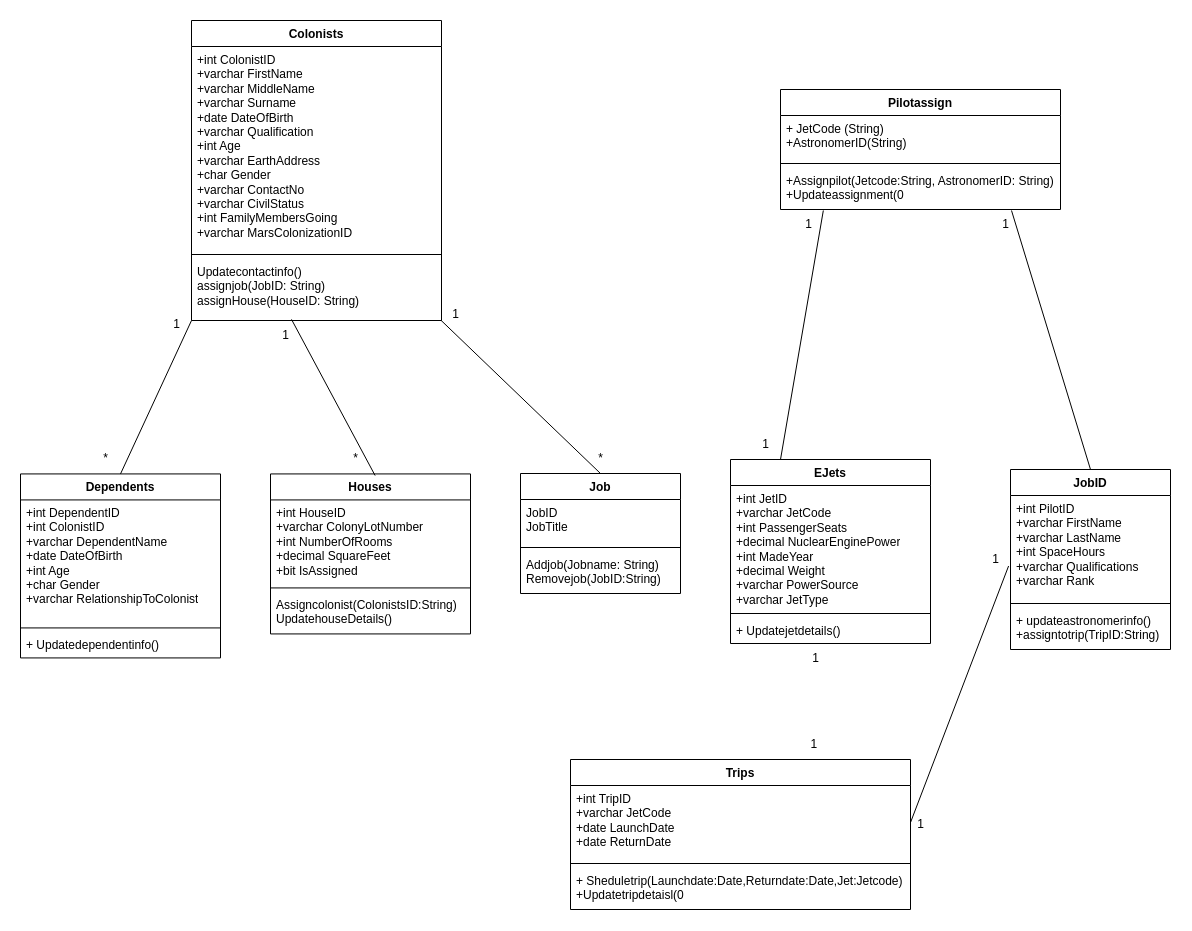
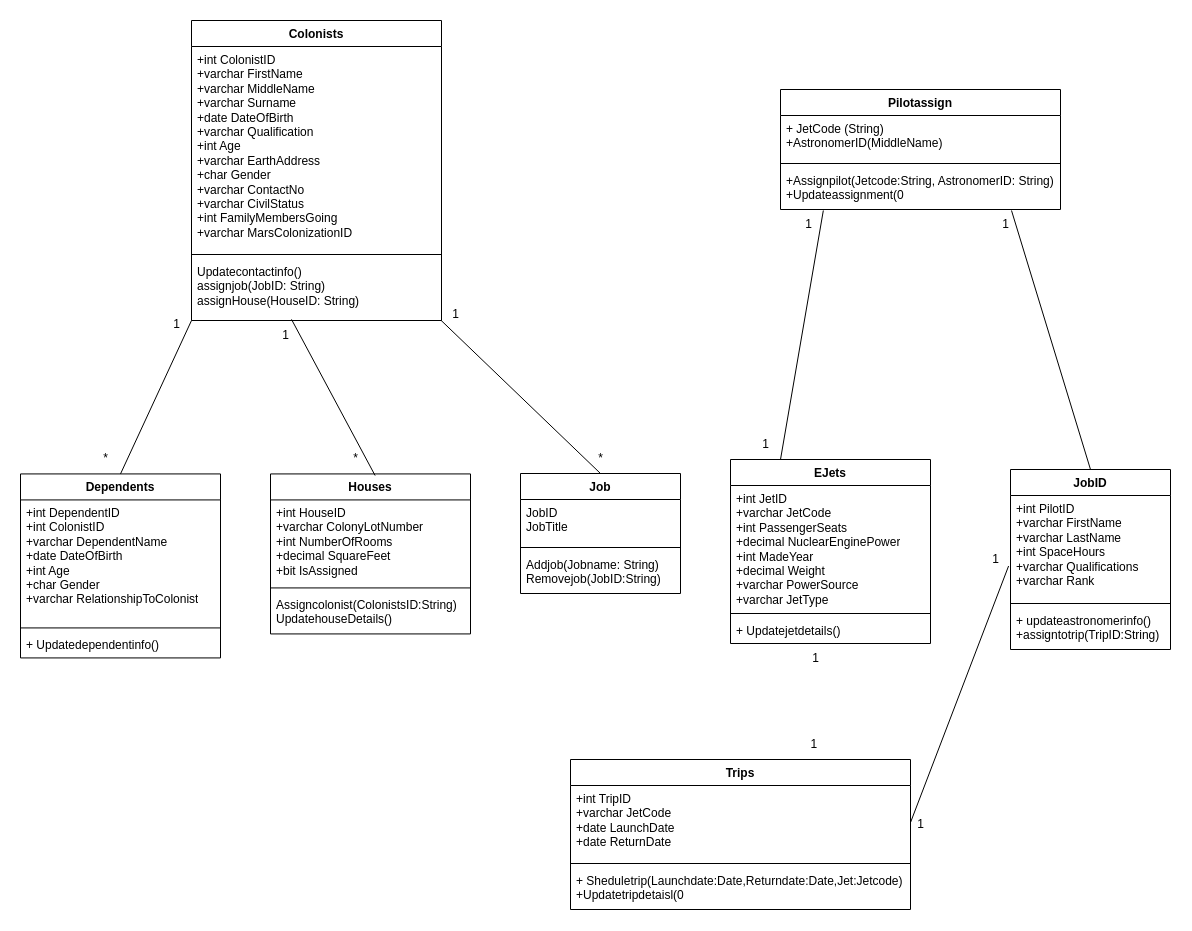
node "+ JetCode (String) +AstronomerID(String)": label "+ JetCode (String) +AstronomerID(String)" -> "+ JetCode (String) +AstronomerID(MiddleName)"
